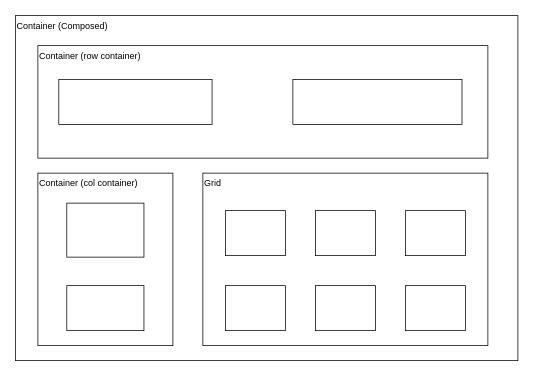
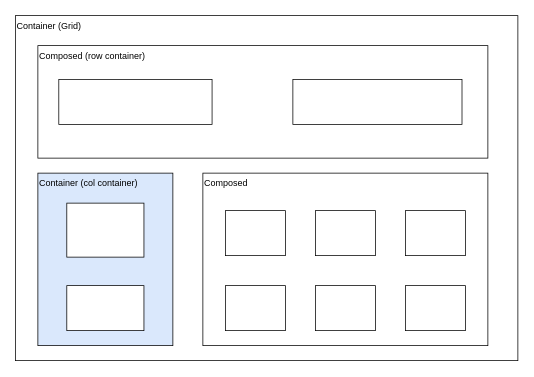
node "Container (Composed)": label "Container (Composed)" -> "Container (Grid)"
node "Container (row container)": label "Container (row container)" -> "Composed (row container)"
node "Grid": label "Grid" -> "Composed"
node "Container (col container)": fillcolor #ffffff -> #dae8fc
